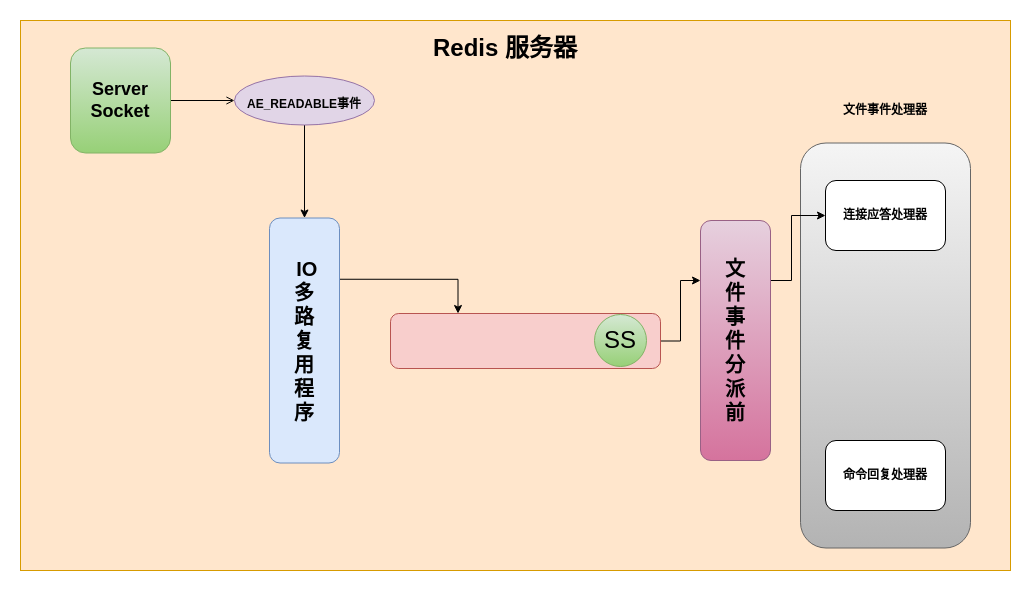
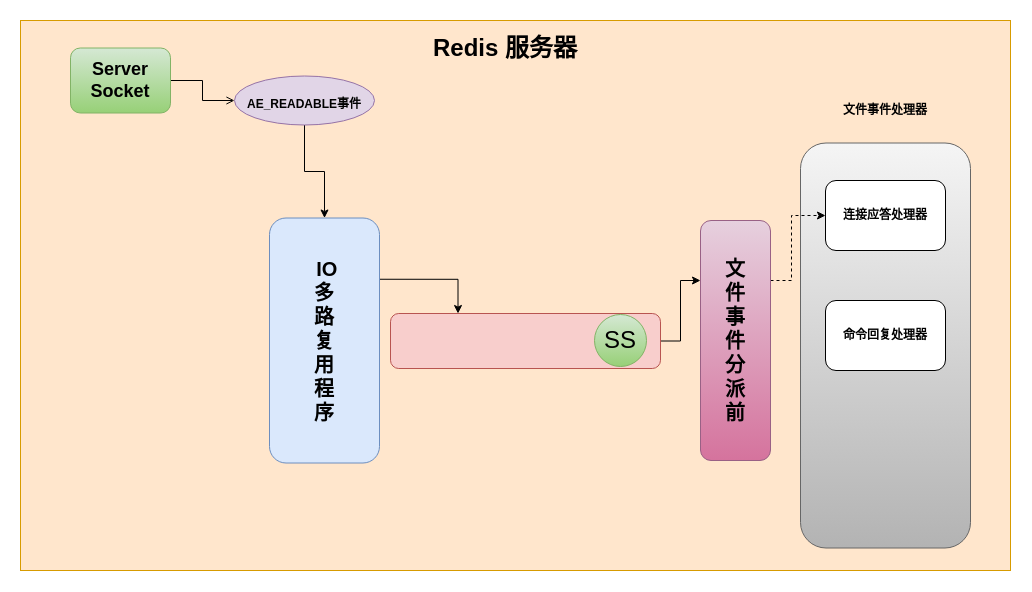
node "Server Socket": size 100x105 -> 100x65
edge "文件事件分派前" -> "连接应答处理器": style solid -> dashed
node "IO 多路复用程序": size 70x245 -> 110x245
node "命令回复处理器": moved (886, 476) -> (886, 336)
